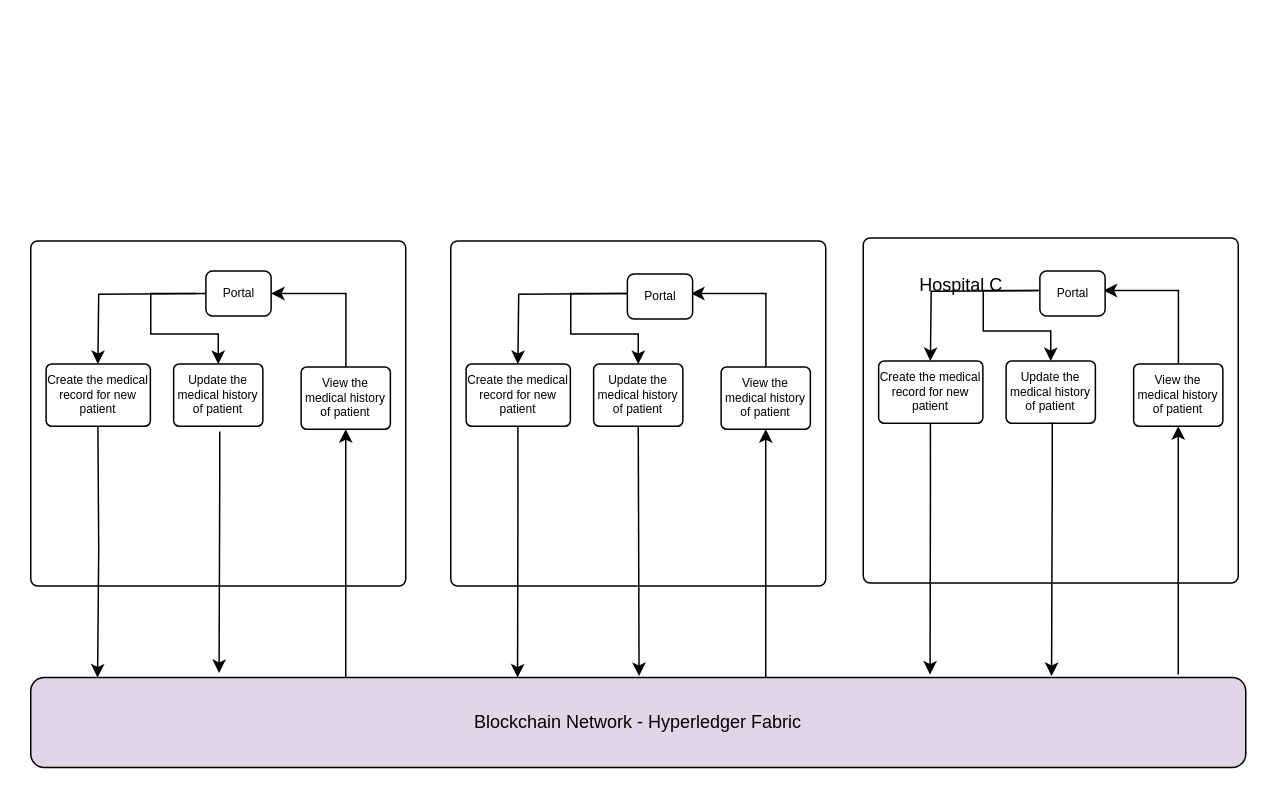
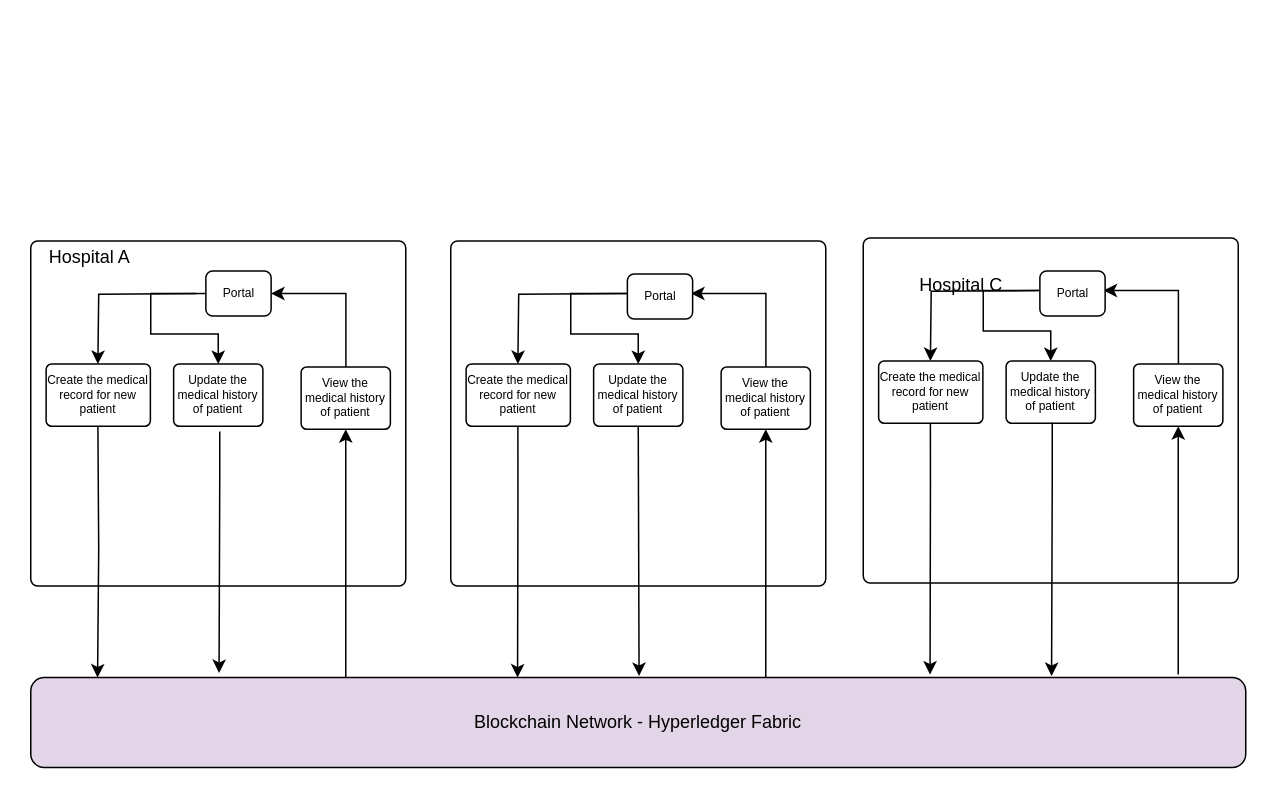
node "Hospital A": added
